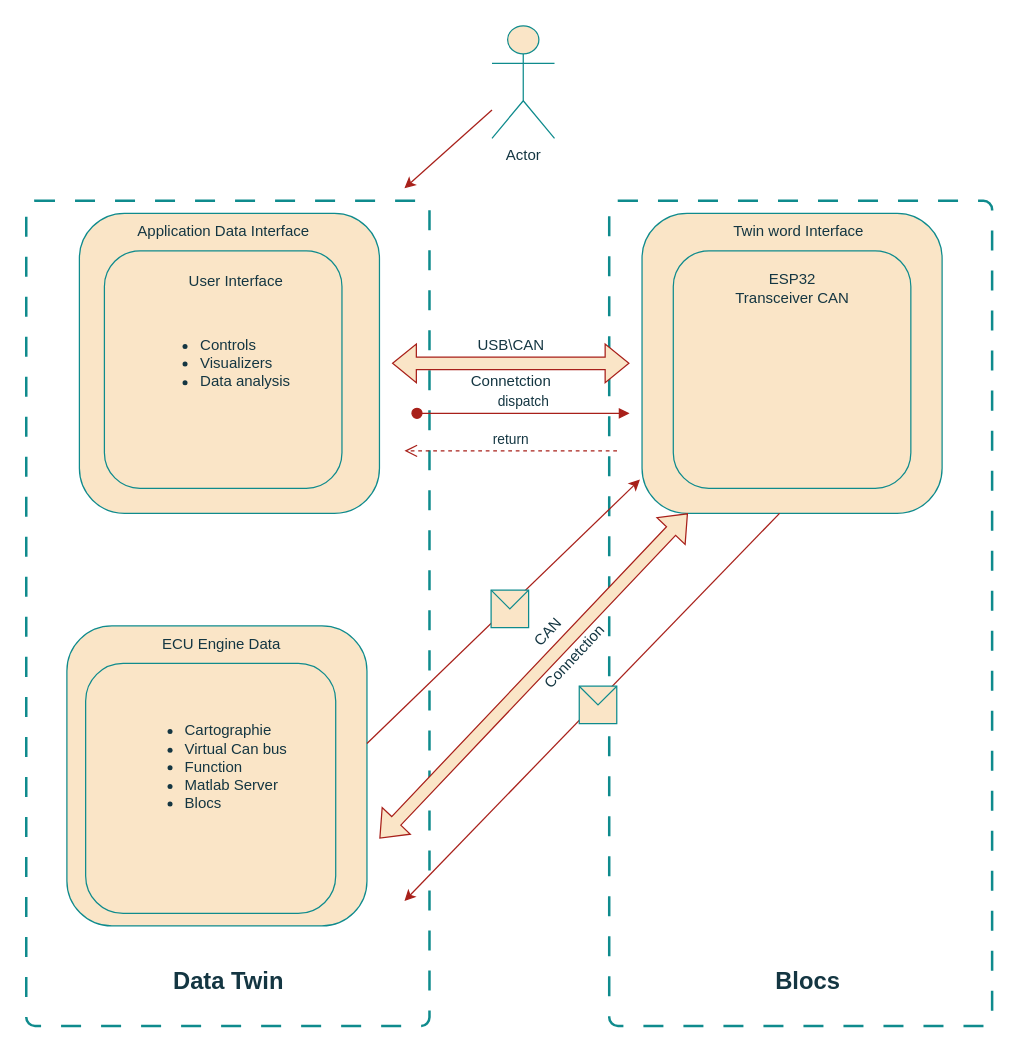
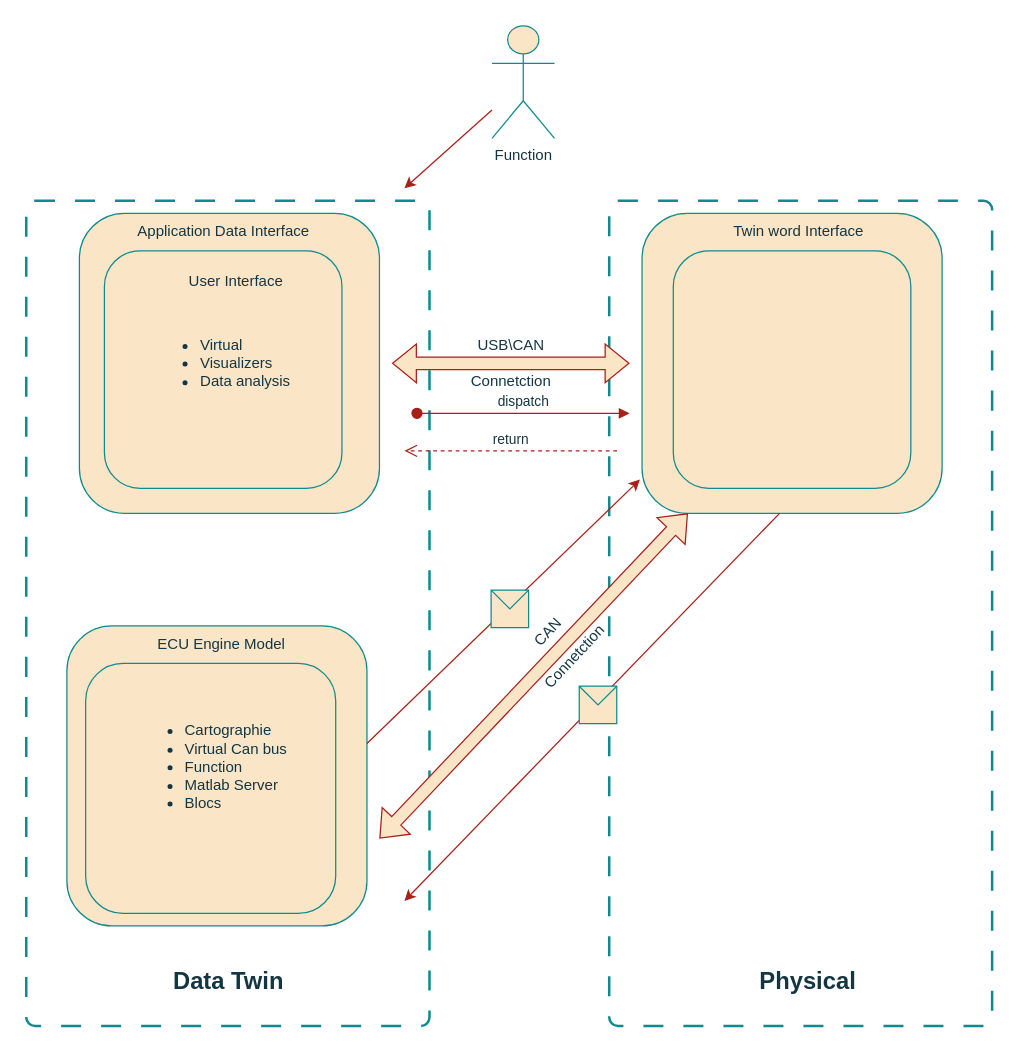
node "Actor": label "Actor" -> "Function"
node "ESP32 Transceiver CAN": removed
node "Controls Visualizers Data analysis": label "Controls Visualizers Data analysis" -> "Virtual Visualizers Data analysis"
node "ECU Engine Data": label "ECU Engine Data" -> "ECU Engine Model"
node "Blocs": label "Blocs" -> "Physical"
